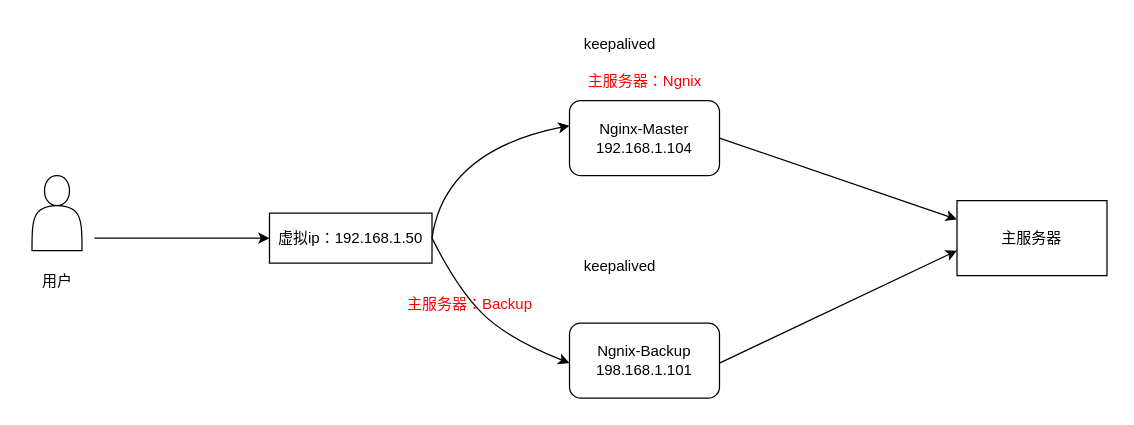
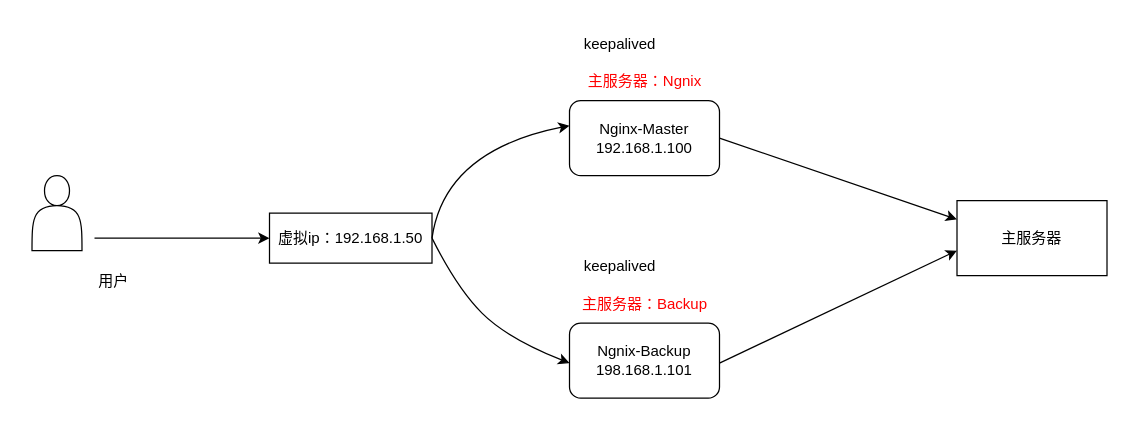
node "Nginx-Master 192.168.1.104": label "Nginx-Master 192.168.1.104" -> "Nginx-Master 192.168.1.100"
node "用户": moved (57, 282) -> (113, 282)
node "主服务器：Backup": moved (469, 304) -> (644, 304)
